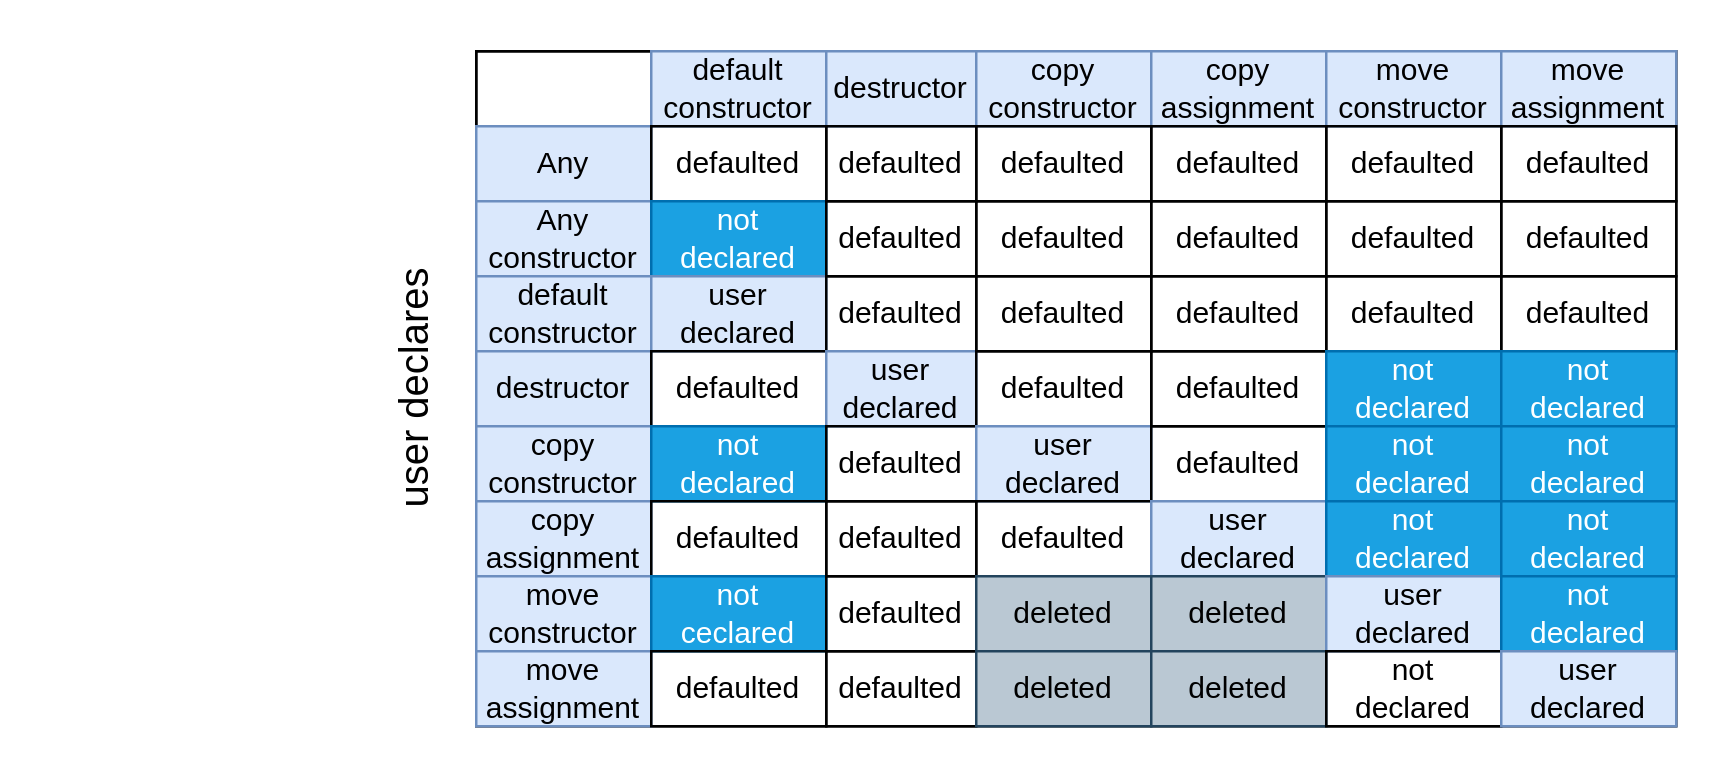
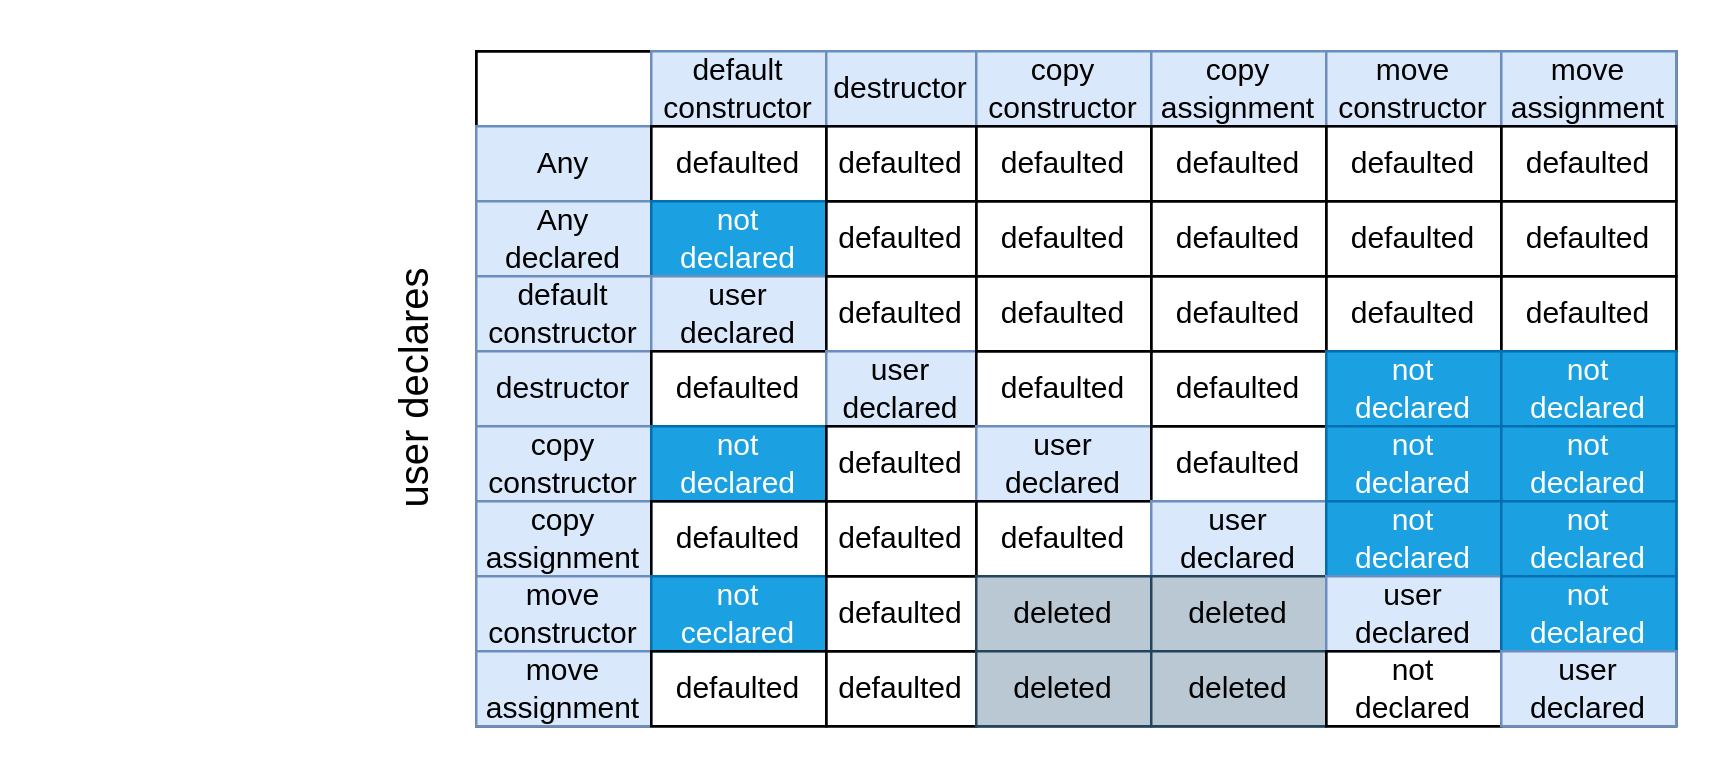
node "Any constructor": label "Any constructor" -> "Any declared"
